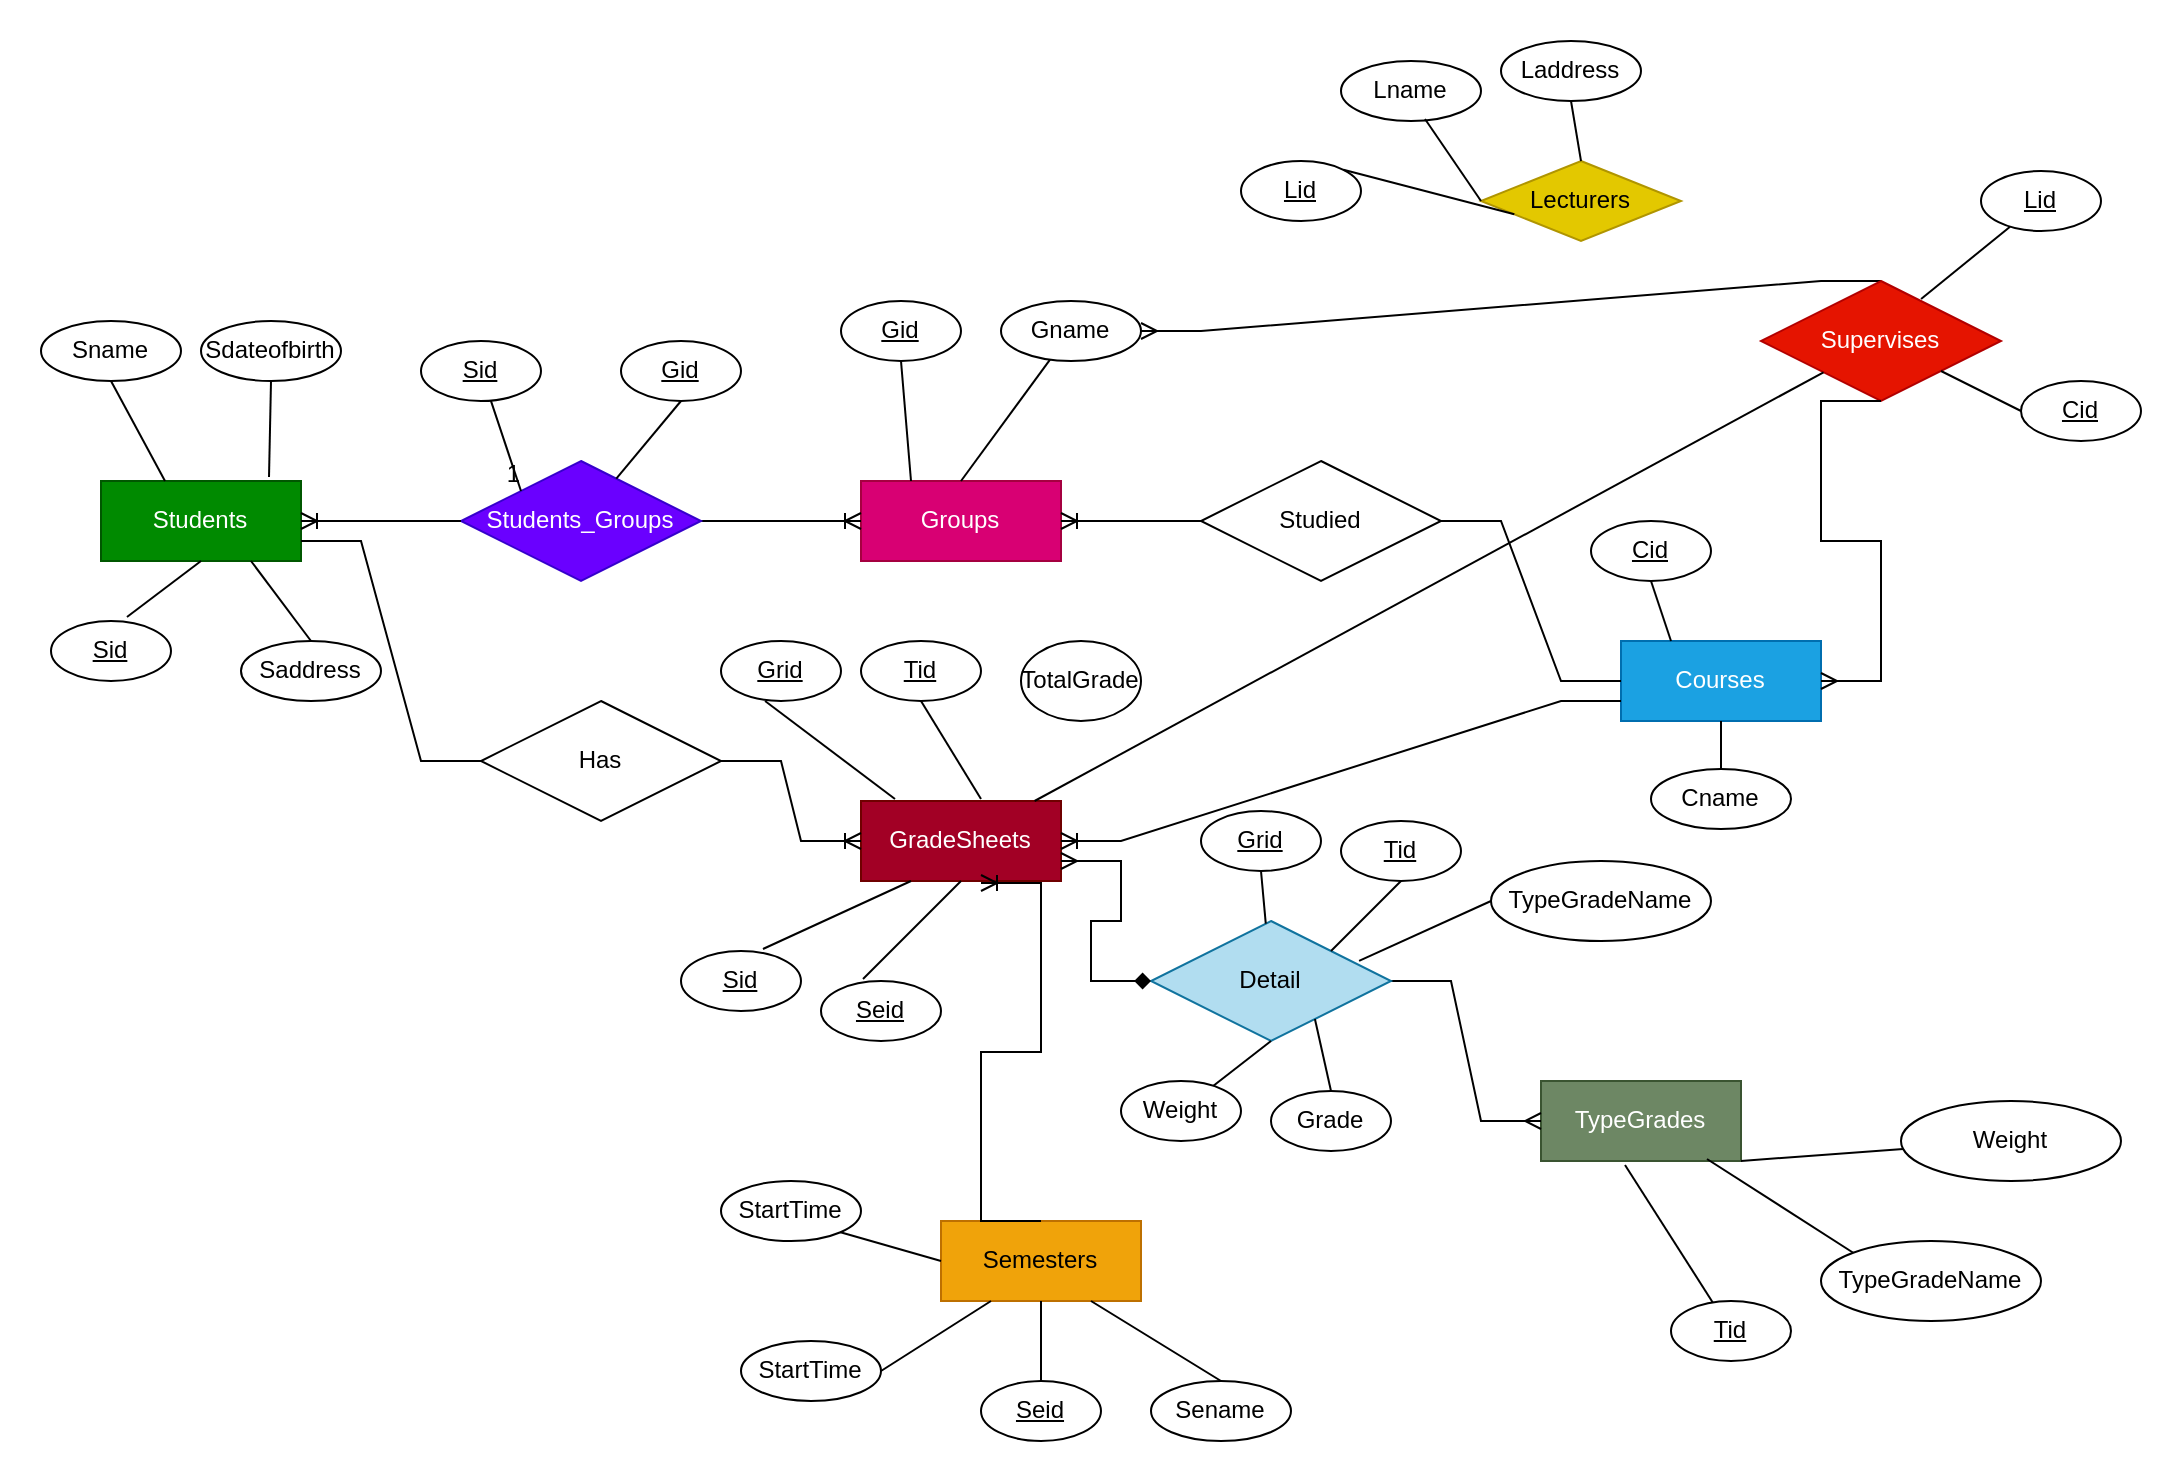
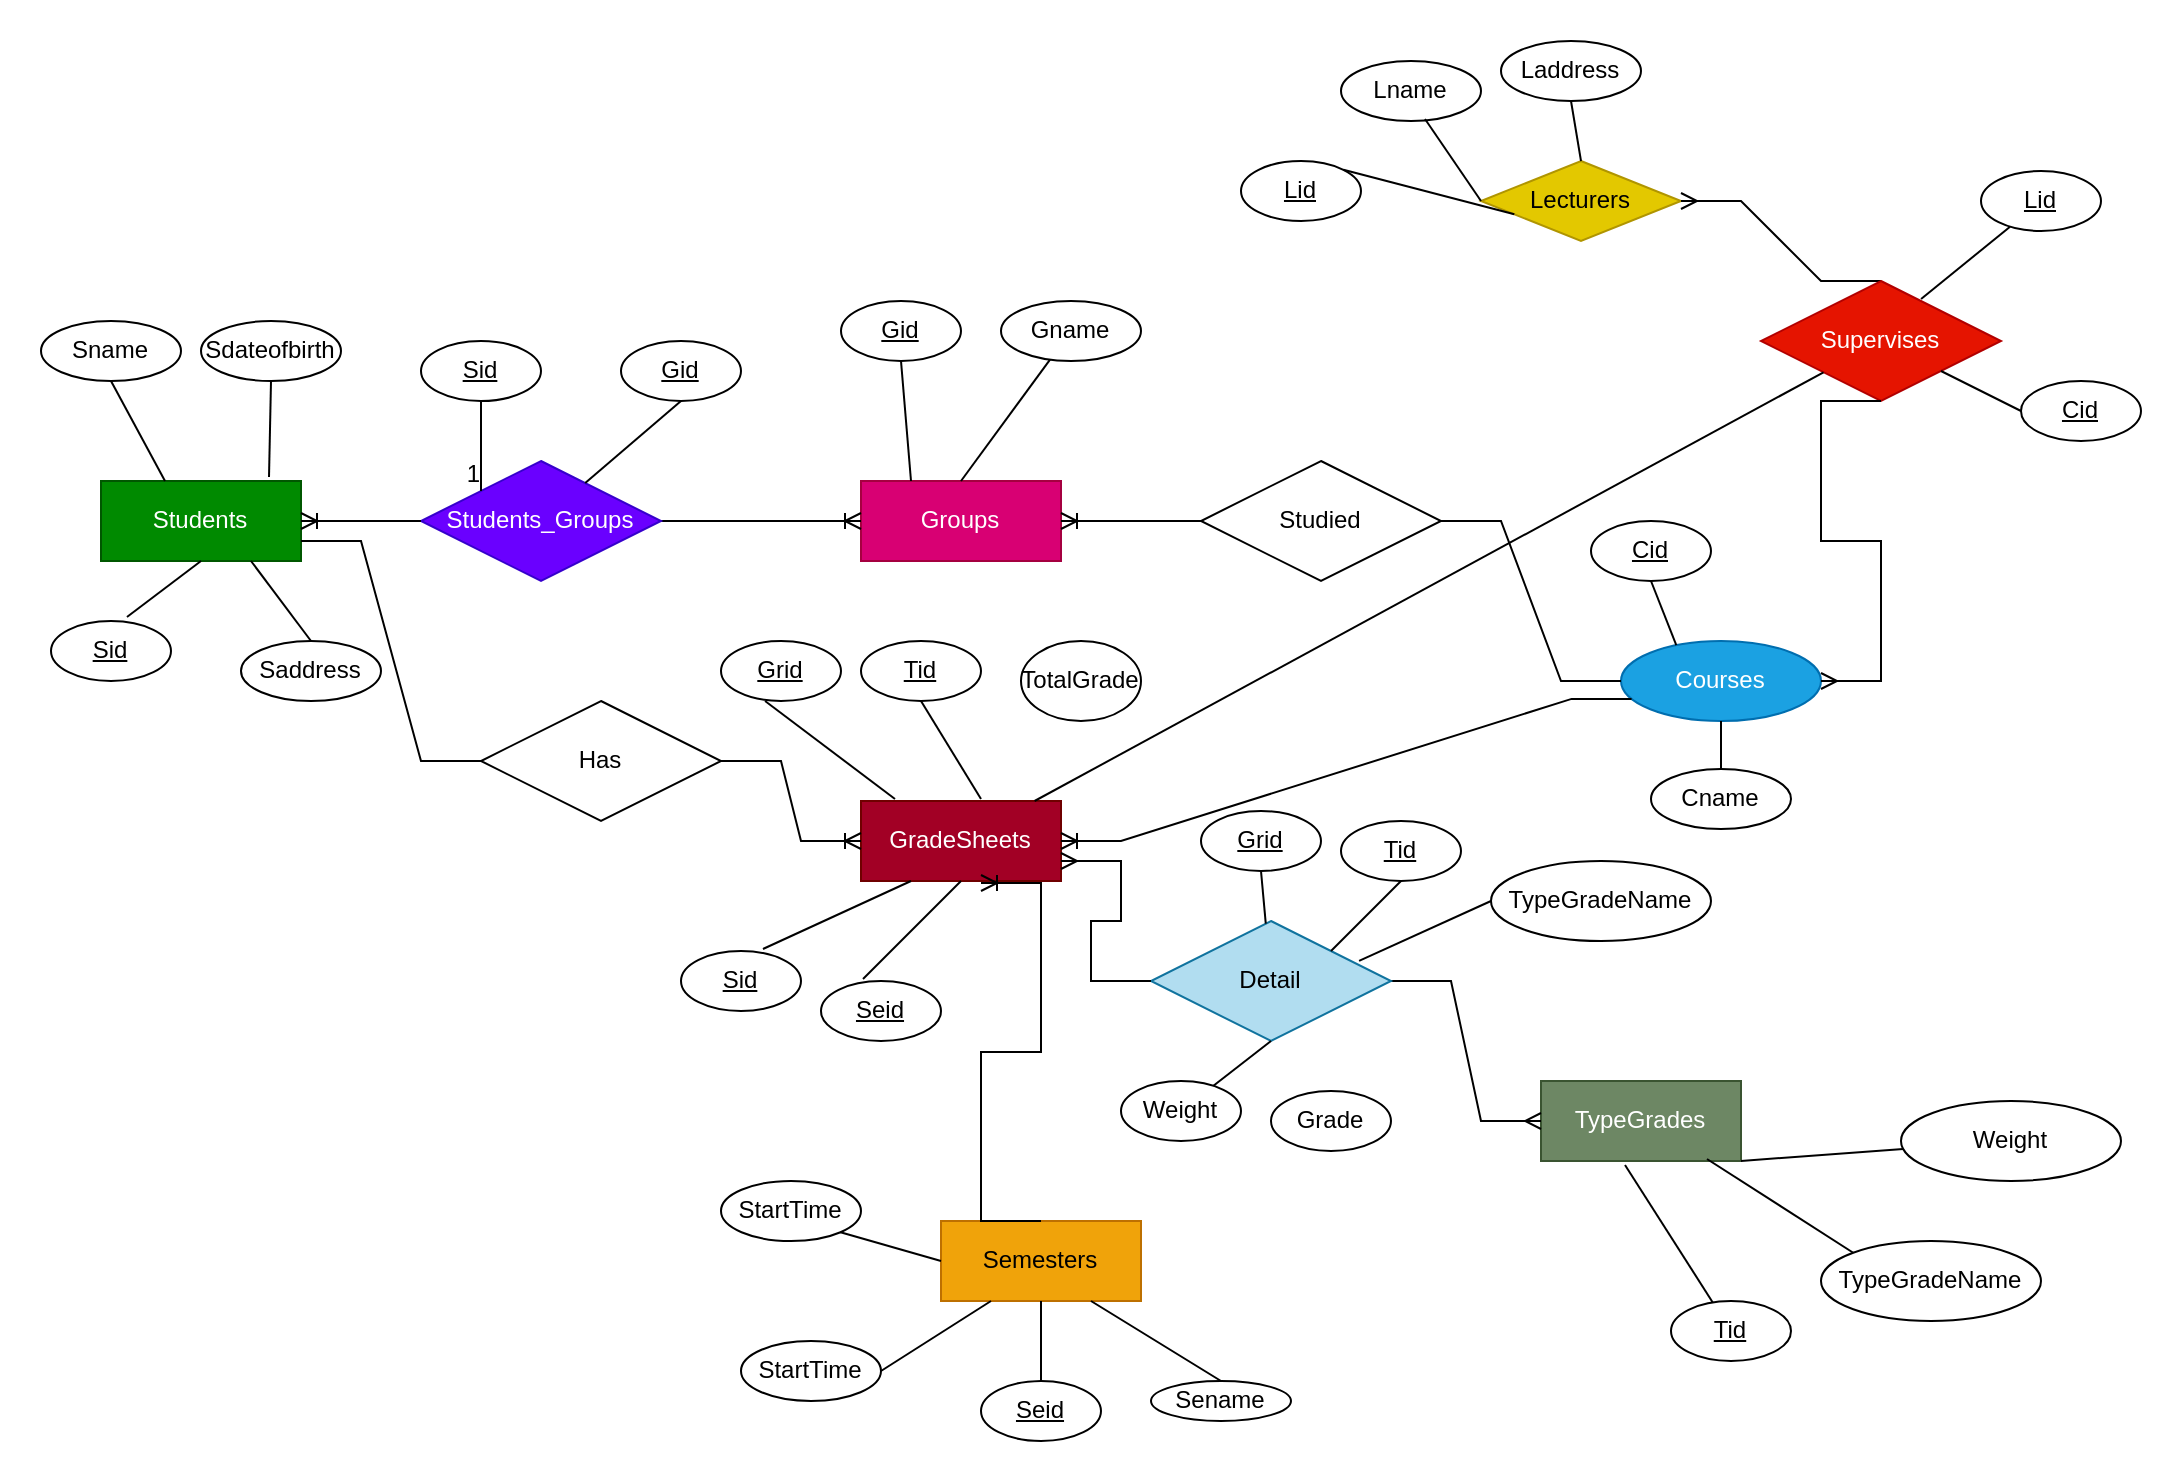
edge "Supervises" -> "Gname": now "Supervises" -> "Lecturers"
node "Students_Groups": moved (581, 521) -> (541, 521)
node "Courses": shape rectangle -> ellipse
edge "GradeSheets" -- "Detail": arrowhead diamond -> none
edge "Detail" -- "Grade": removed
node "Sename": size 140x60 -> 140x40
